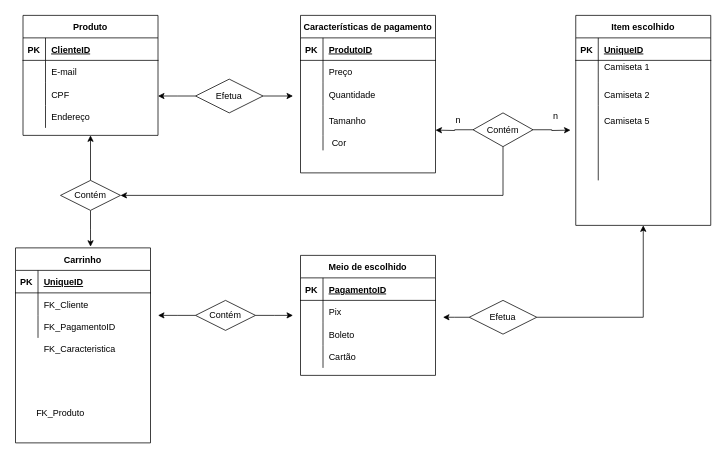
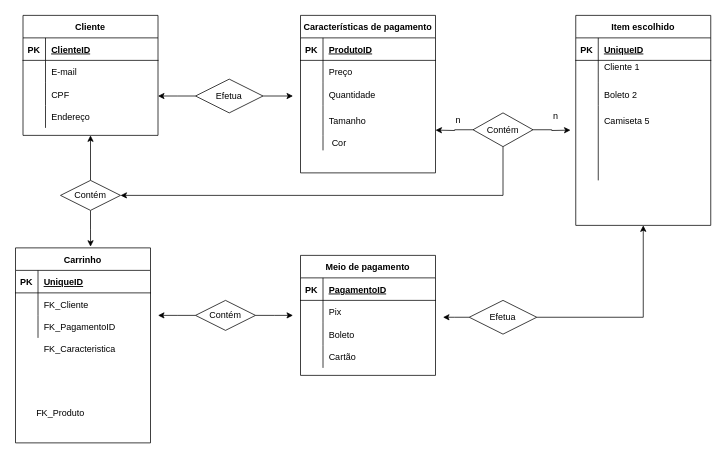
node "Produto": label "Produto" -> "Cliente"
node "Camiseta 1": label "Camiseta 1" -> "Cliente 1"
node "Camiseta 2": label "Camiseta 2" -> "Boleto 2"
node "Meio de escolhido": label "Meio de escolhido" -> "Meio de pagamento"
